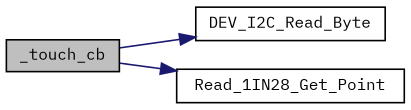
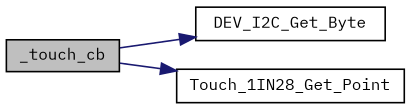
node "DEV_I2C_Read_Byte": label "DEV_I2C_Read_Byte" -> "DEV_I2C_Get_Byte"
node "Read_1IN28_Get_Point": label "Read_1IN28_Get_Point" -> "Touch_1IN28_Get_Point"
